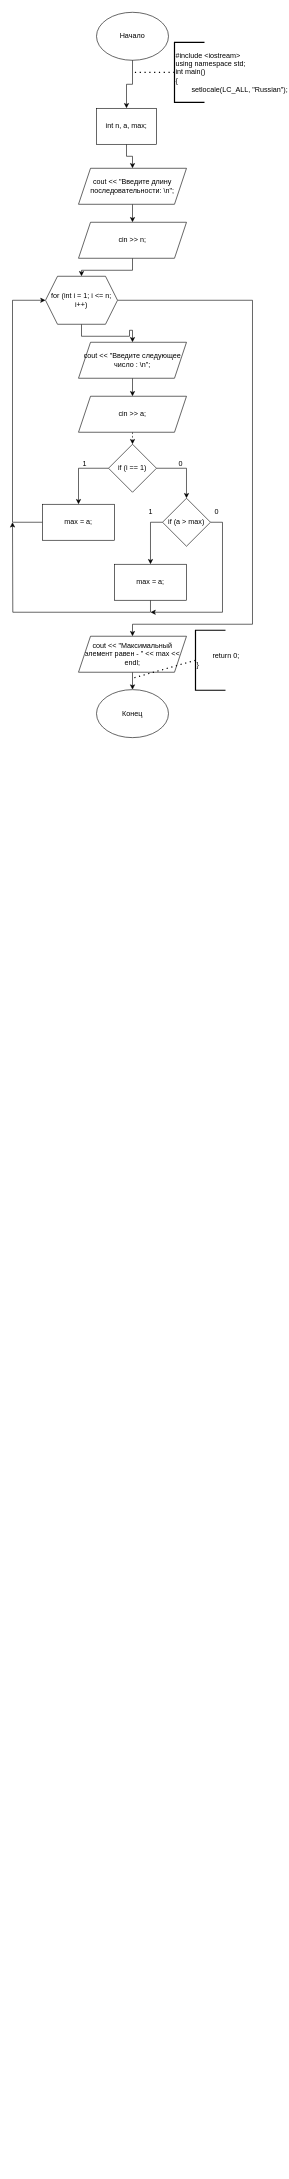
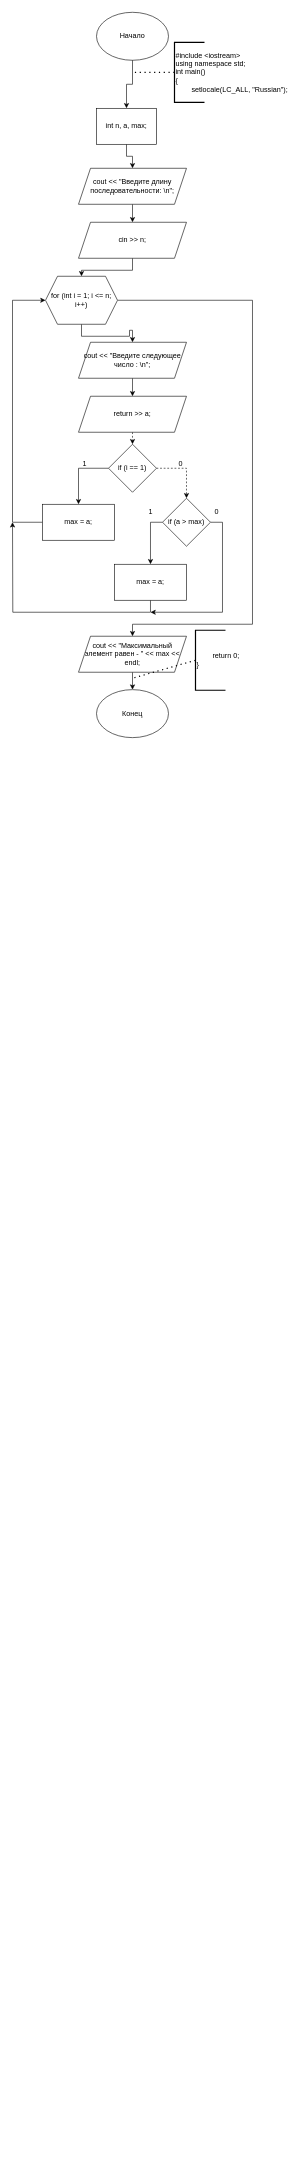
node "cin >> a;": label "cin >> a;" -> "return >> a;"
edge "if (i == 1)" -> "if (a > max)": style solid -> dashed
